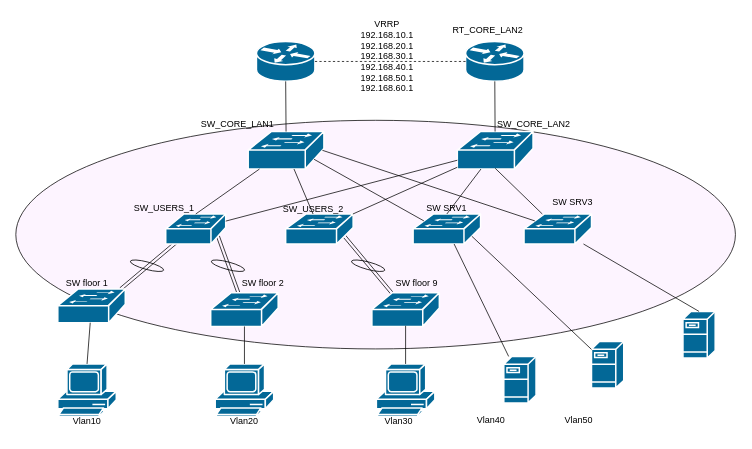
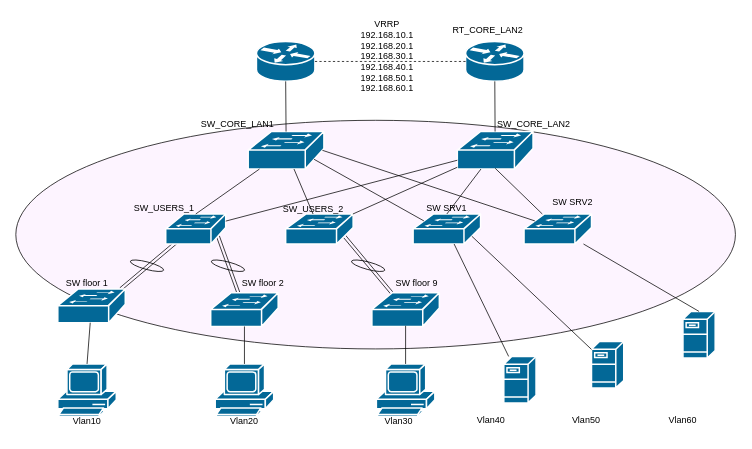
node "SW SRV3": label "SW SRV3" -> "SW SRV2"
node "Vlan50": moved (579, 420) -> (586, 420)
node "Vlan60": added
